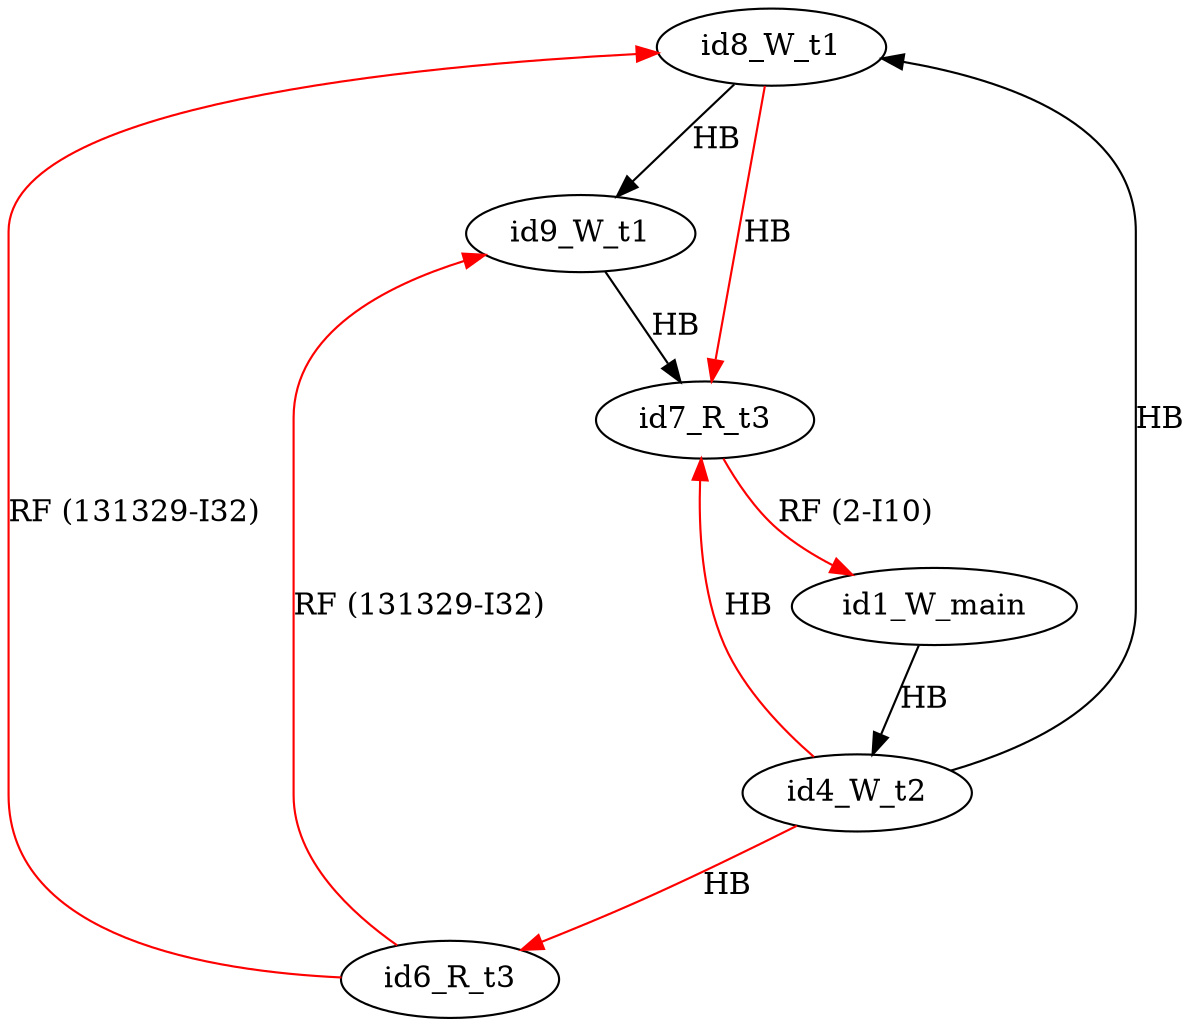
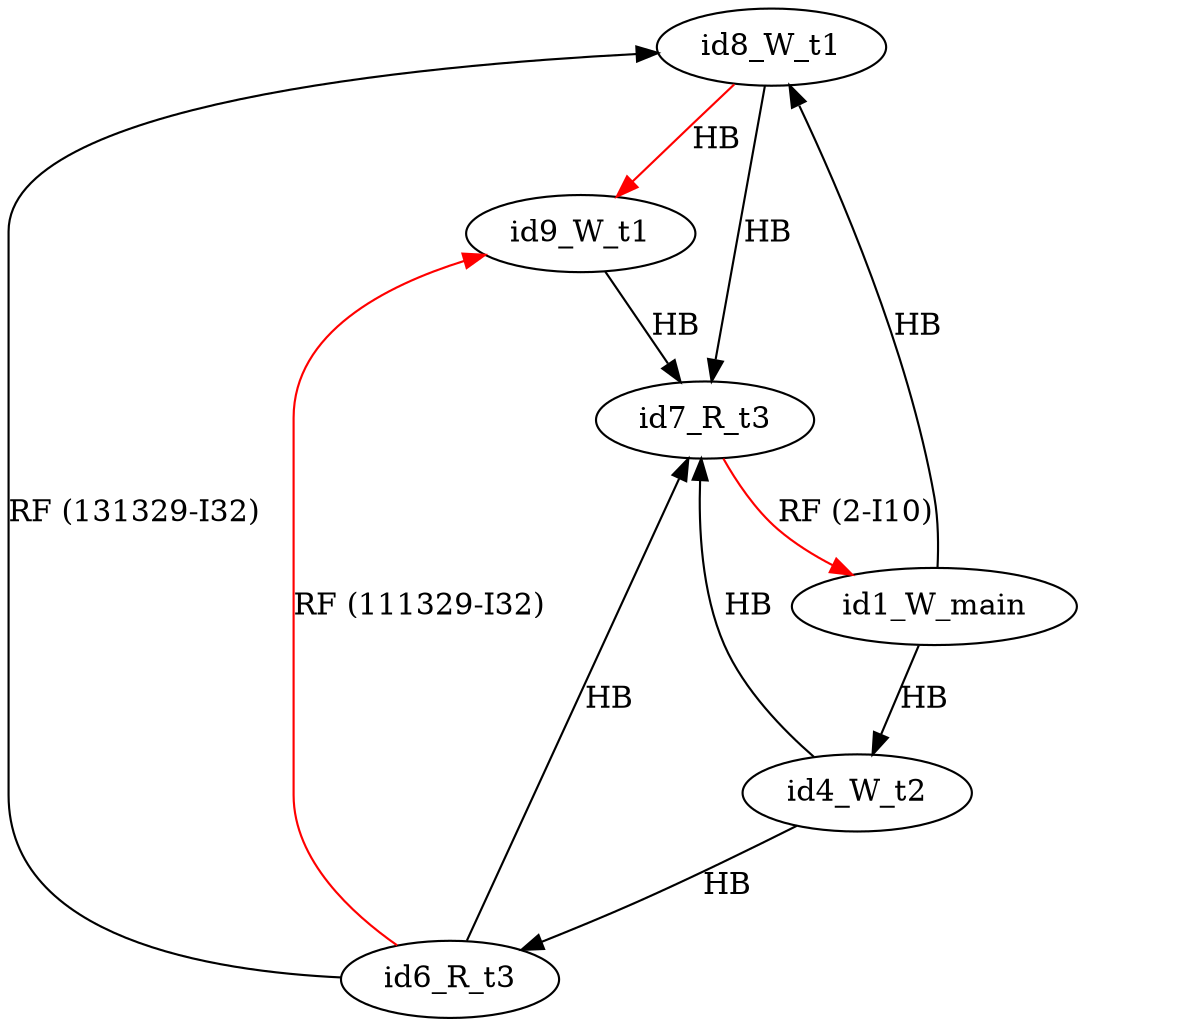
edge "id8_W_t1" -> "id9_W_t1": color black -> red
edge "id8_W_t1" -> "id7_R_t3": color red -> black
edge "id6_R_t3" -> "id8_W_t1": color red -> black
edge "id4_W_t2" -> "id8_W_t1": now "id1_W_main" -> "id8_W_t1"
edge "id6_R_t3" -> "id9_W_t1": label "RF (131329-I32)" -> "RF (111329-I32)"
edge "id4_W_t2" -> "id7_R_t3": color red -> black
edge "id6_R_t3" -> "id7_R_t3": added, label "HB"
edge "id4_W_t2" -> "id6_R_t3": color red -> black
